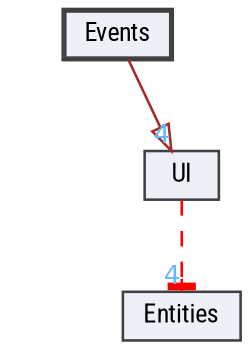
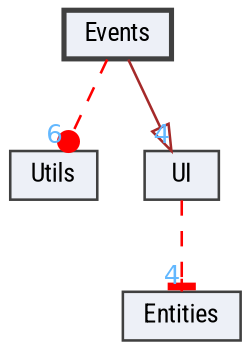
node "Utils": added
